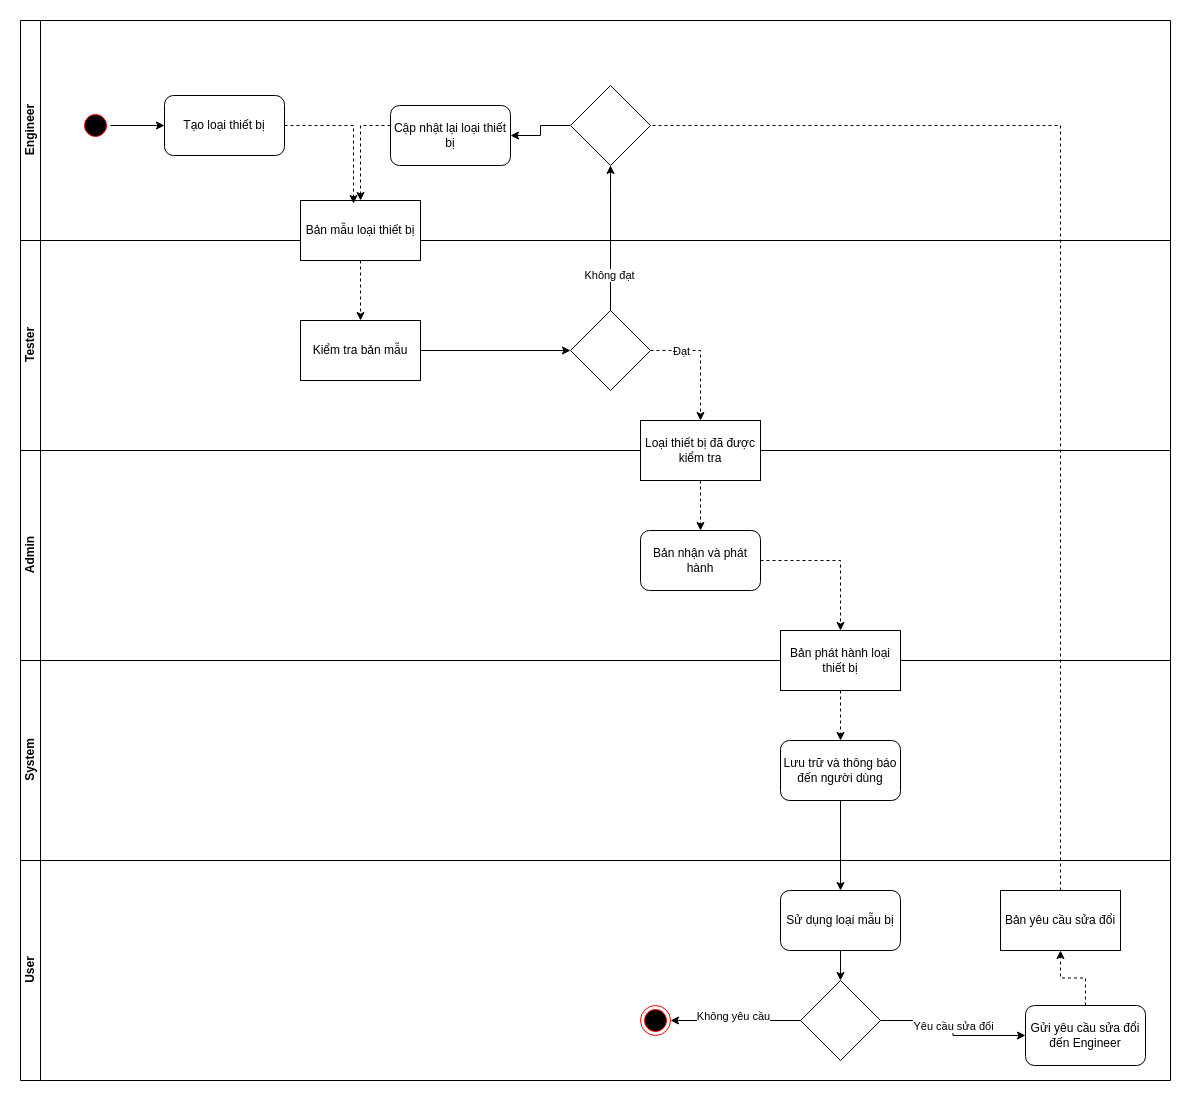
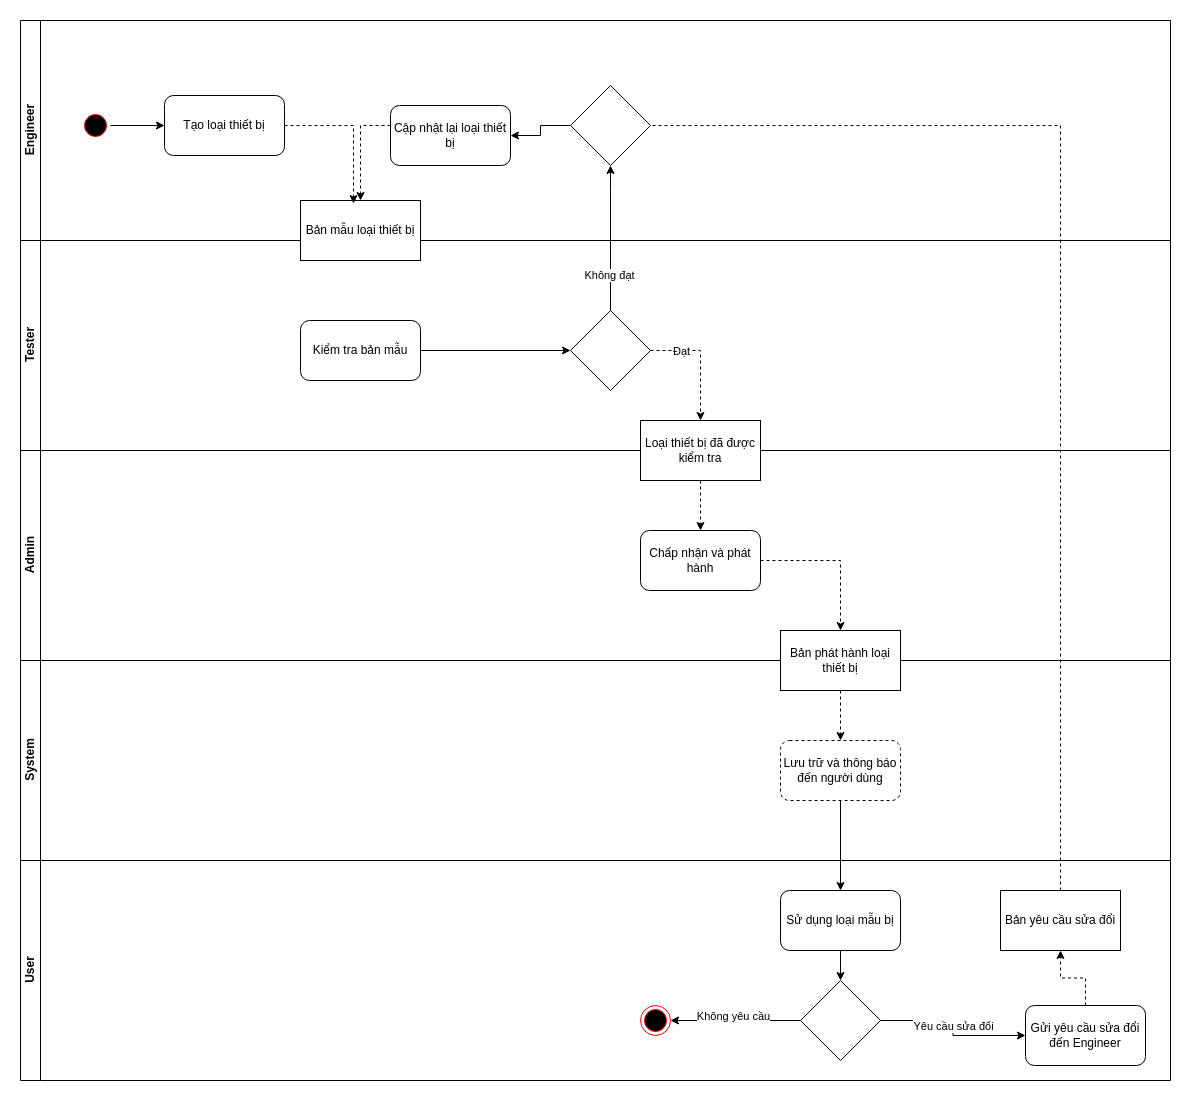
edge "Bản mẫu loại thiết bị" -> "Kiểm tra bản mẫu": removed
node "Kiểm tra bản mẫu": shape rectangle -> rounded rectangle
node "Bản nhận và phát hành": label "Bản nhận và phát hành" -> "Chấp nhận và phát hành"
node "Lưu trữ và thông báo đến người dùng": style solid -> dashed
